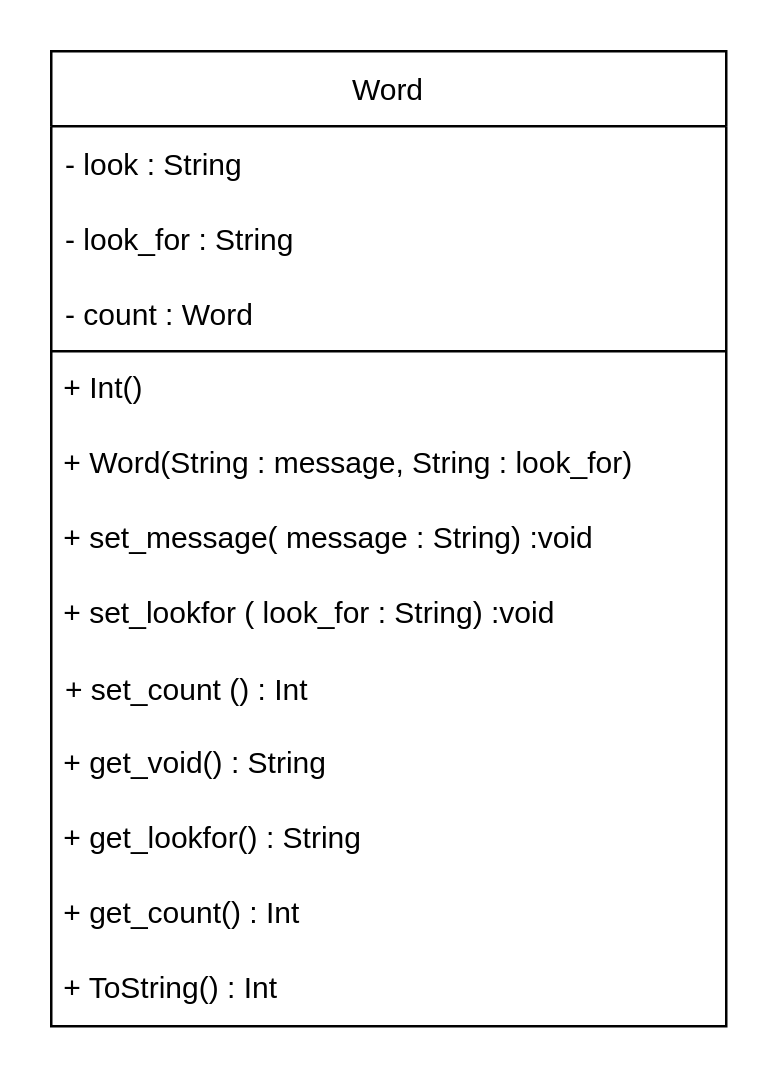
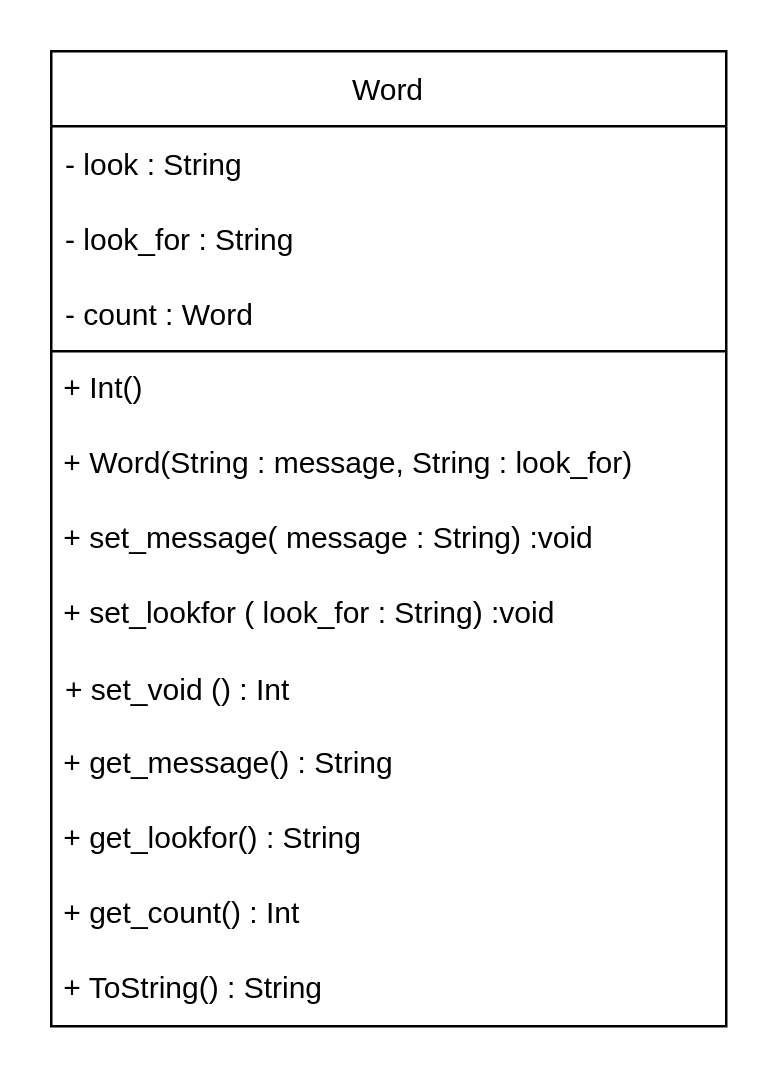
node "+ set_count () : Int": label "+ set_count () : Int" -> "+ set_void () : Int"
node "+ get_void() : String": label "+ get_void() : String" -> "+ get_message() : String"
node "+ ToString() : Int": label "+ ToString() : Int" -> "+ ToString() : String"
